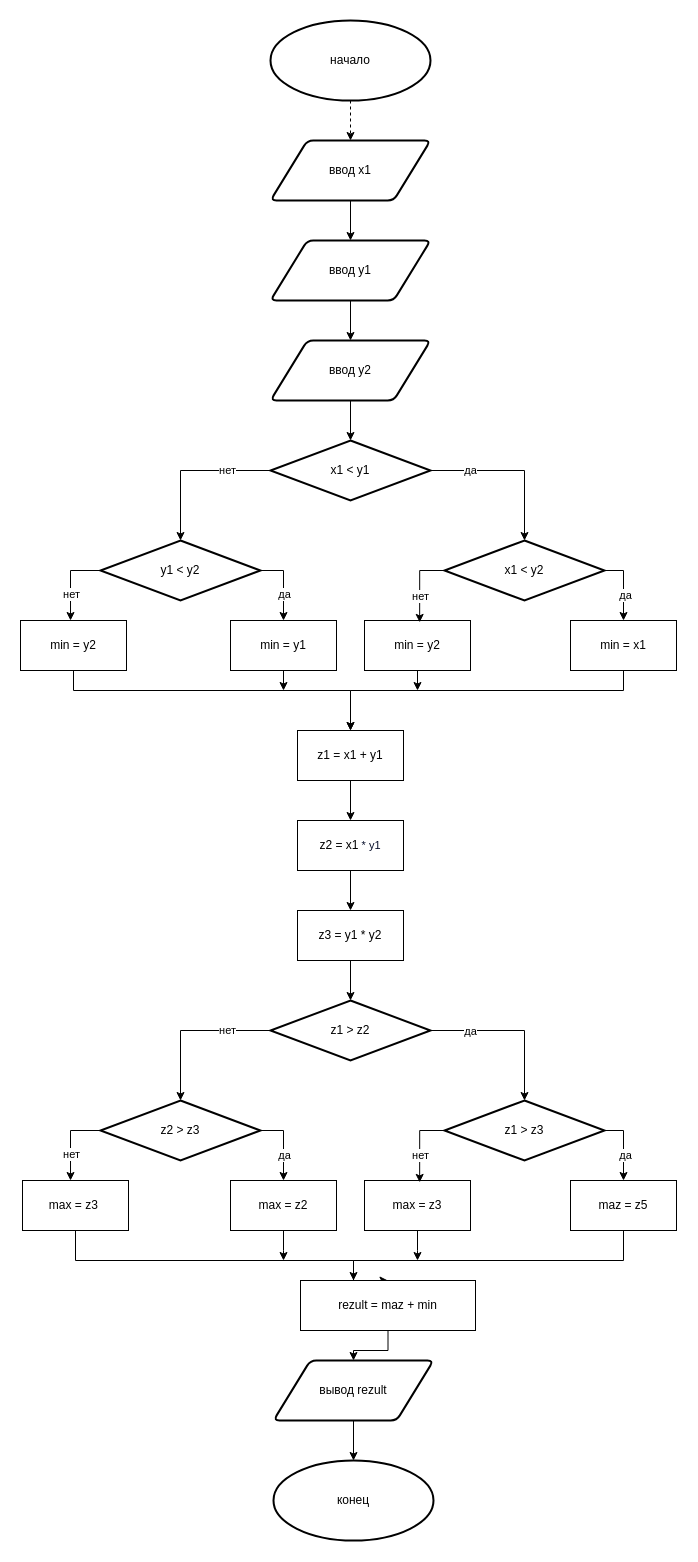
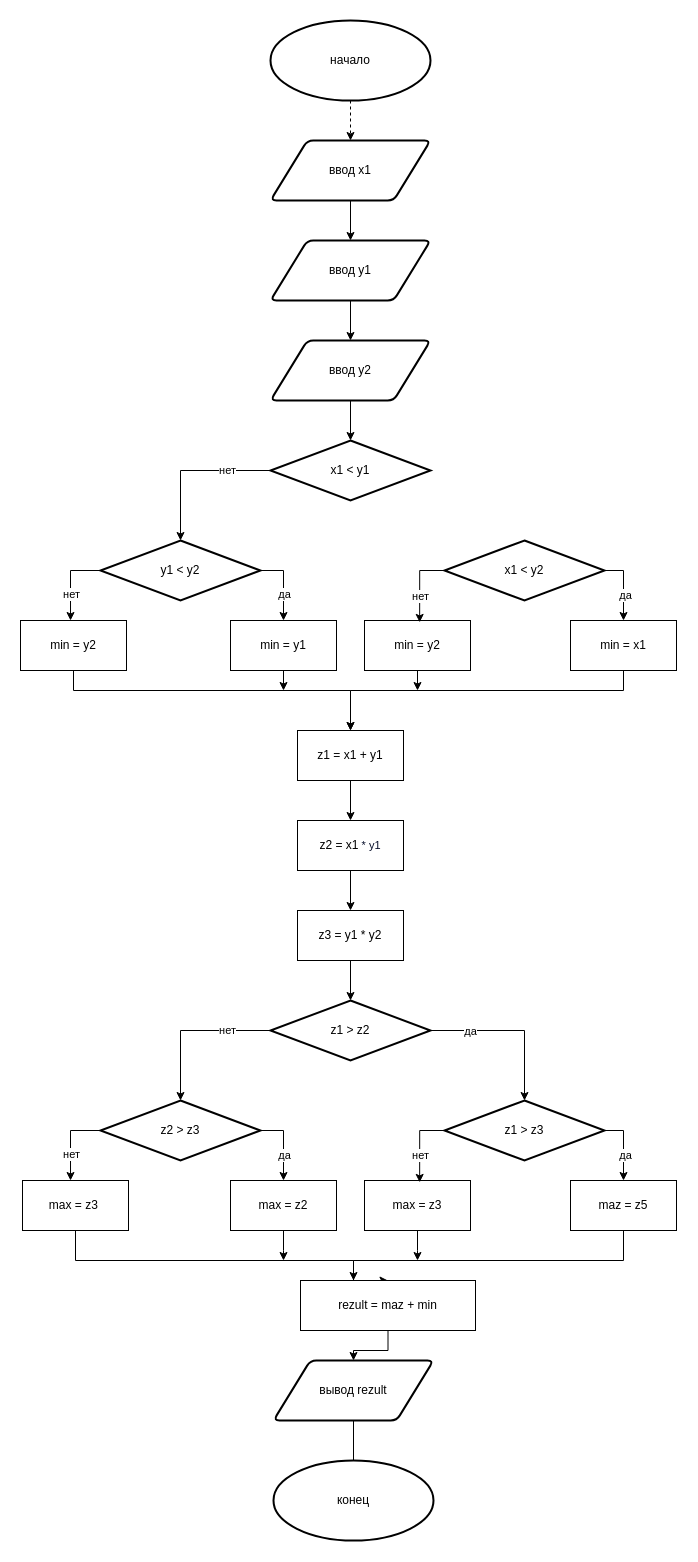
edge "x1 < y1" -> "x1 < y2": removed, label "да"
edge "вывод rezult" -> "конец": arrowhead classic -> none
